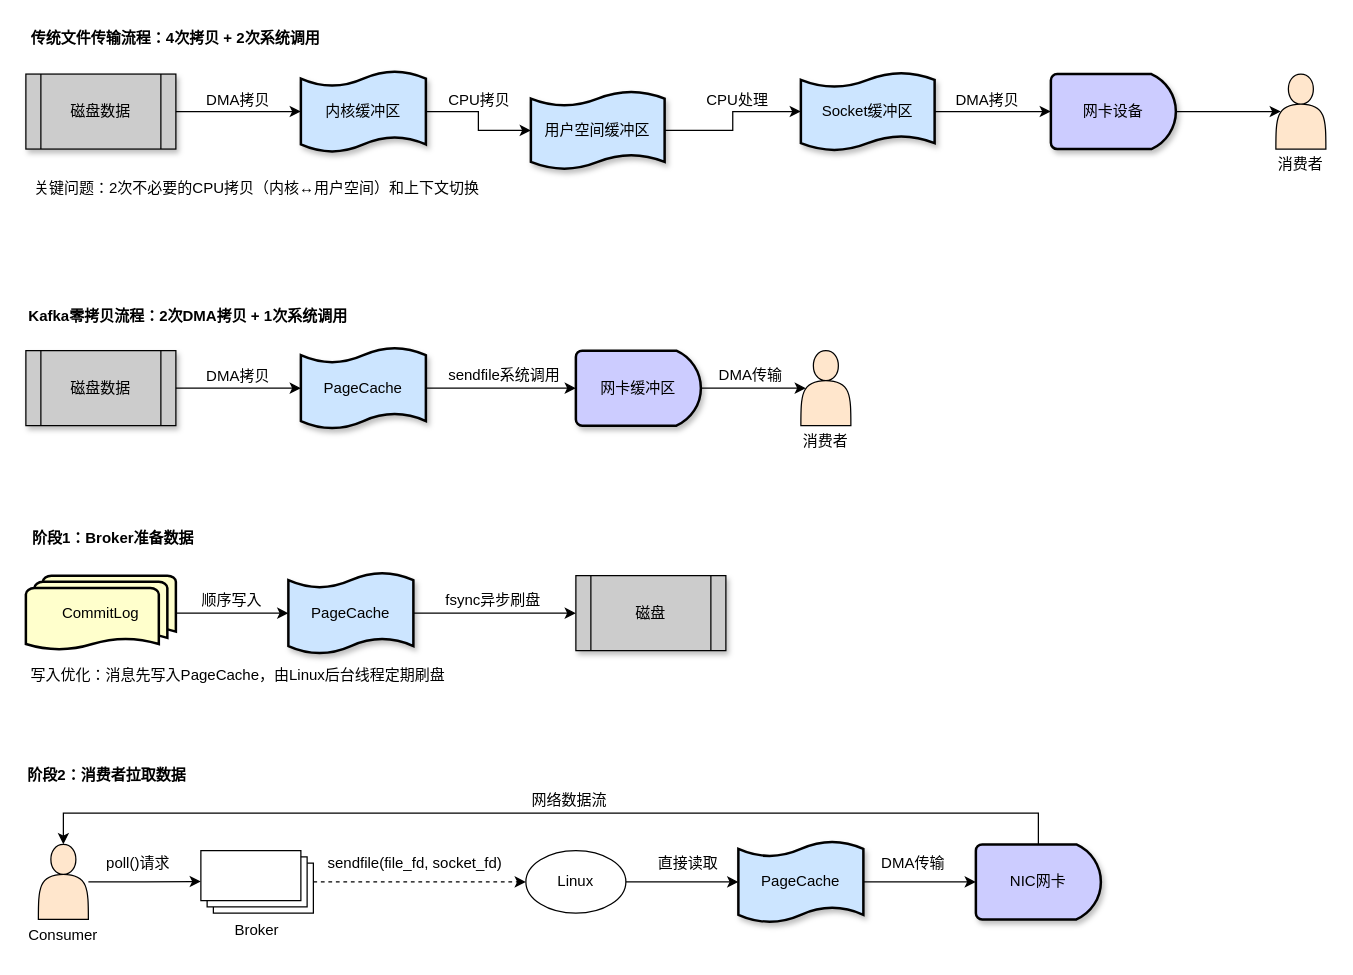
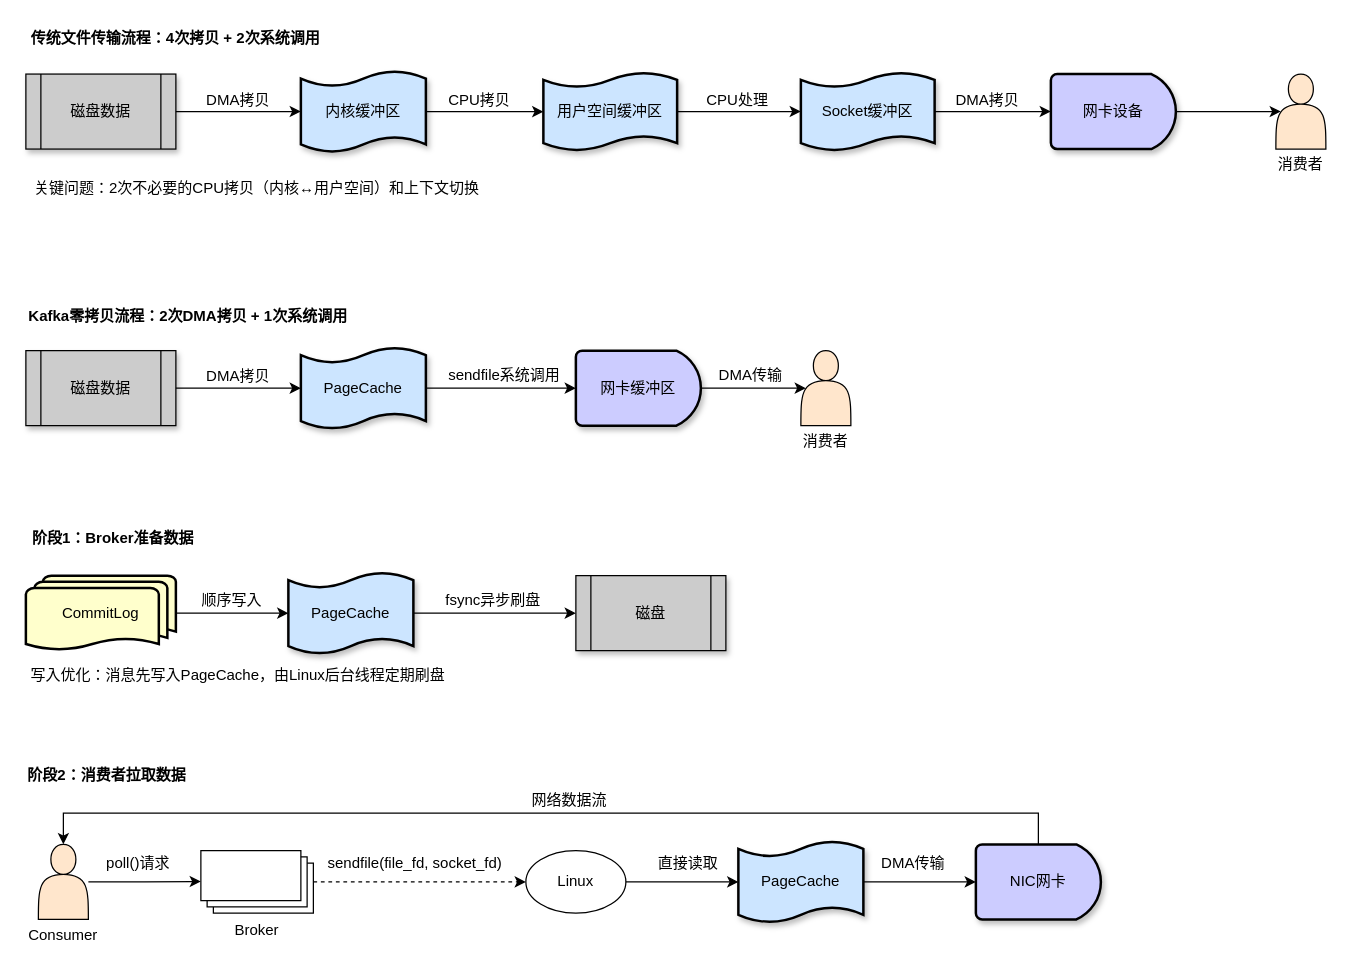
node "用户空间缓冲区": moved (598, 130) -> (610, 112)
